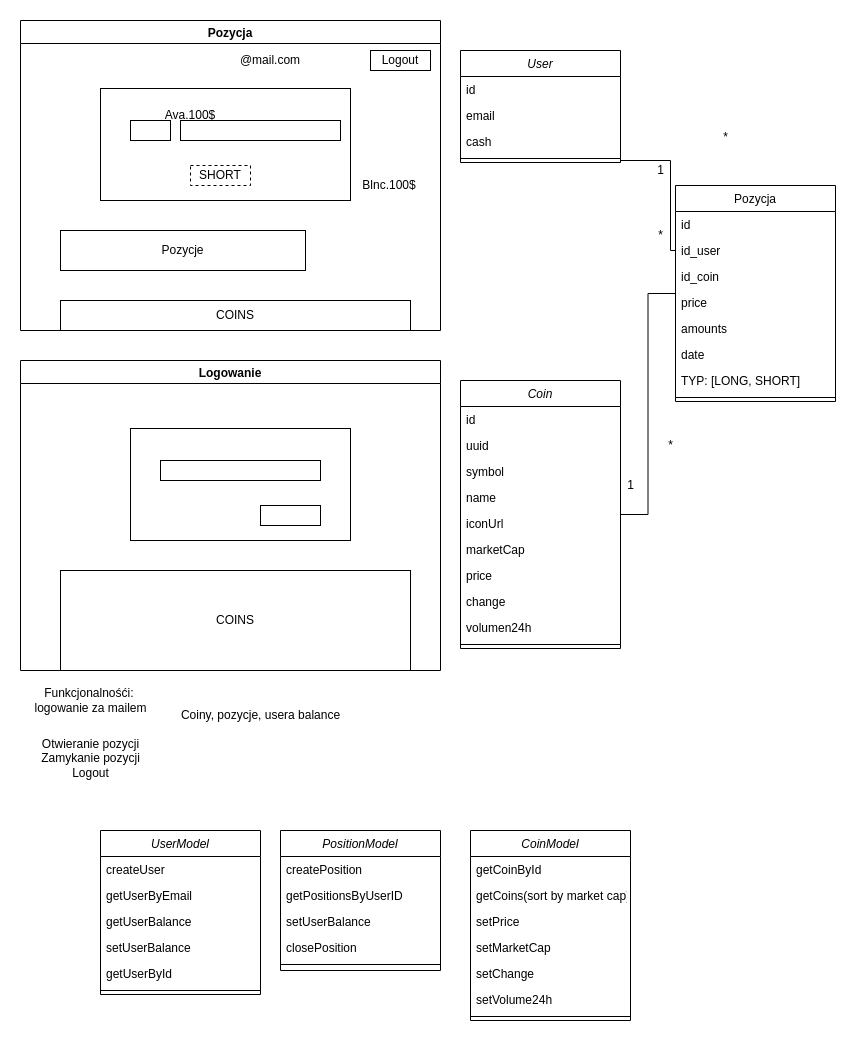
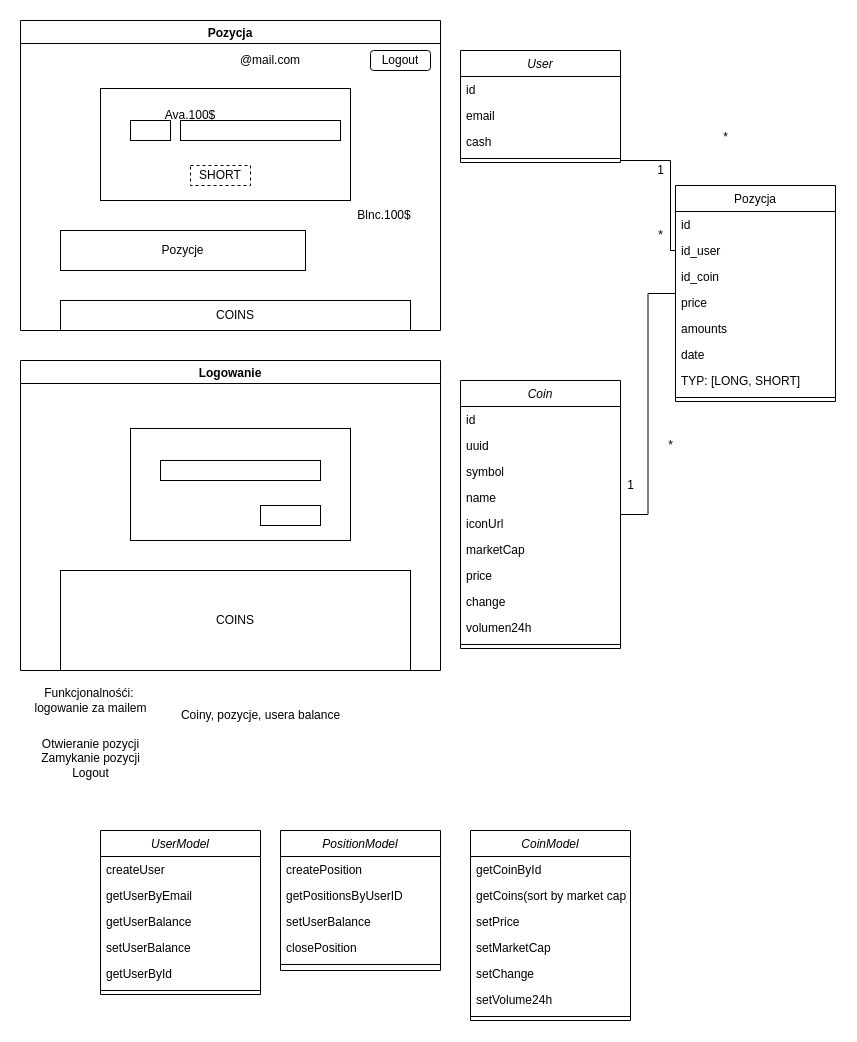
node "Logout": shape rectangle -> rounded rectangle
node "Blnc.100$": moved (390, 186) -> (385, 216)
